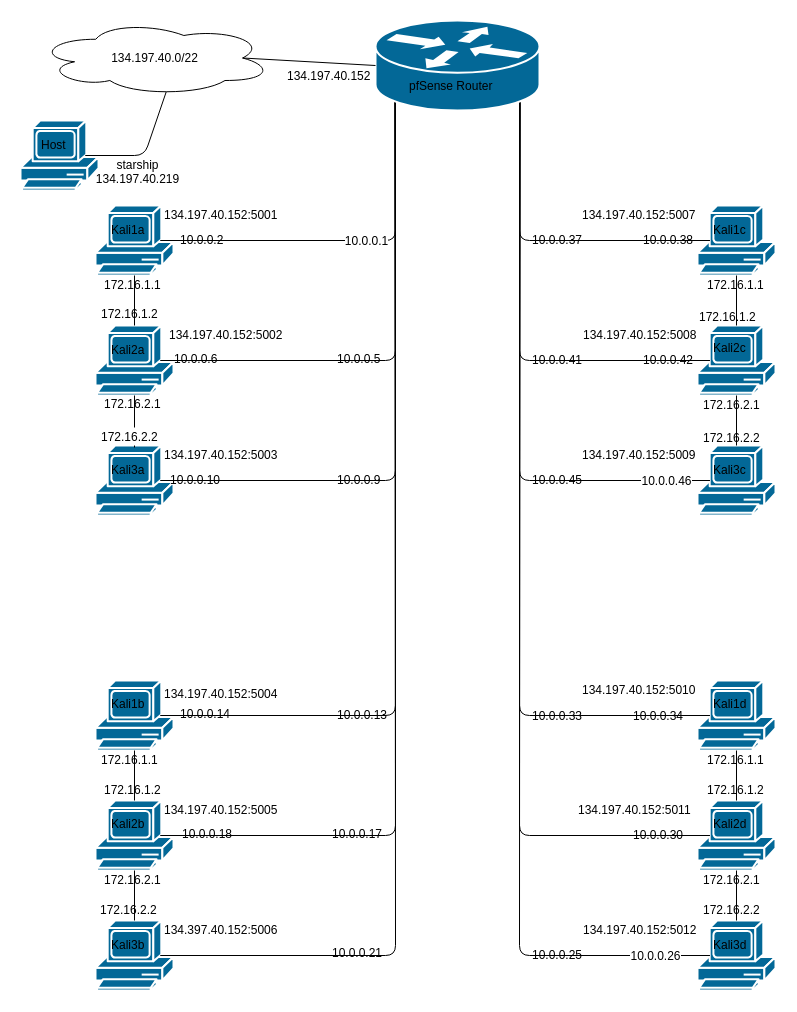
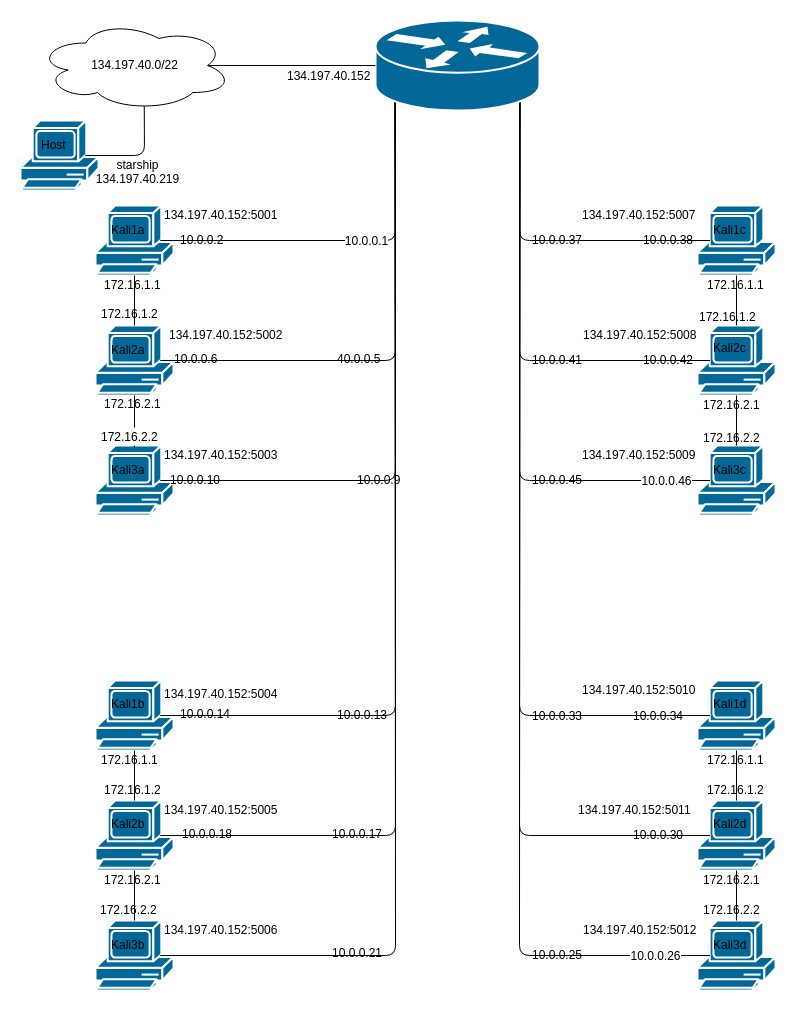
node "134.197.40.0/22": size 235x75 -> 195x90
node "pfSense Router": removed
node "10.0.0.5": label "10.0.0.5" -> "40.0.0.5"
node "10.0.0.9": moved (366, 481) -> (386, 481)
node "134.397.40.152:5006": label "134.397.40.152:5006" -> "134.197.40.152:5006"
